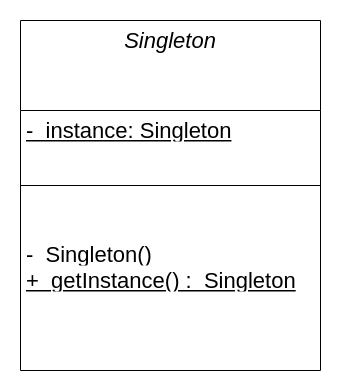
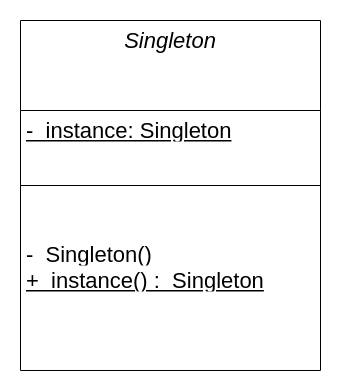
node "+ getInstance() : Singleton": label "+ getInstance() : Singleton" -> "+ instance() : Singleton"
